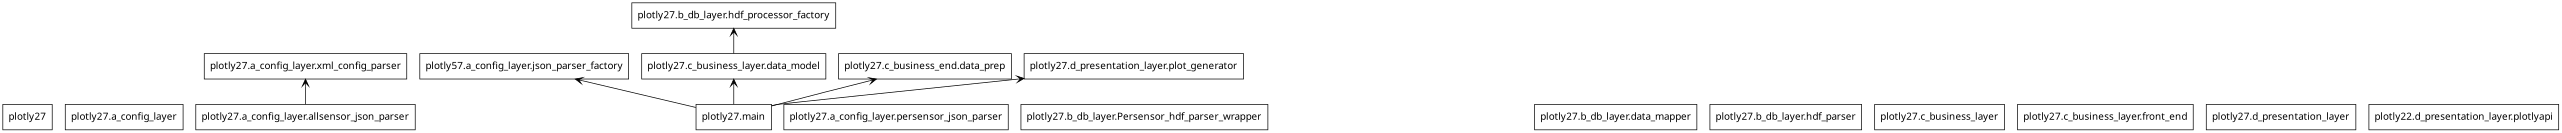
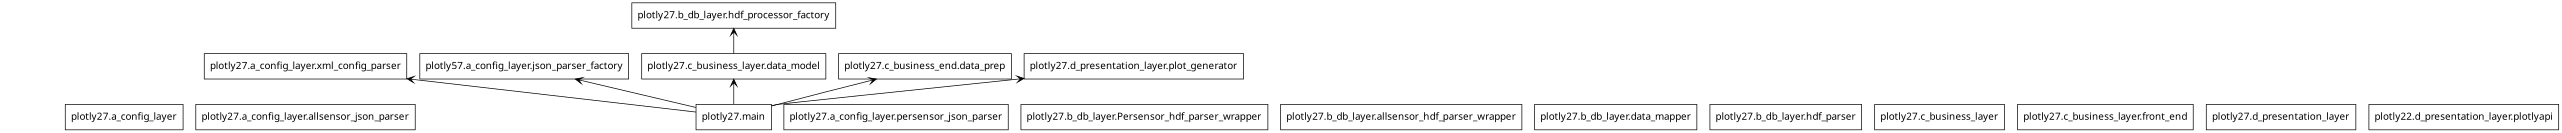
edge "plotly27.a_config_layer.allsensor_json_parser" -> "plotly27.a_config_layer.xml_config_parser": now "plotly27.main" -> "plotly27.a_config_layer.xml_config_parser"
node "plotly27": removed
node "plotly27.b_db_layer.allsensor_hdf_parser_wrapper": added
